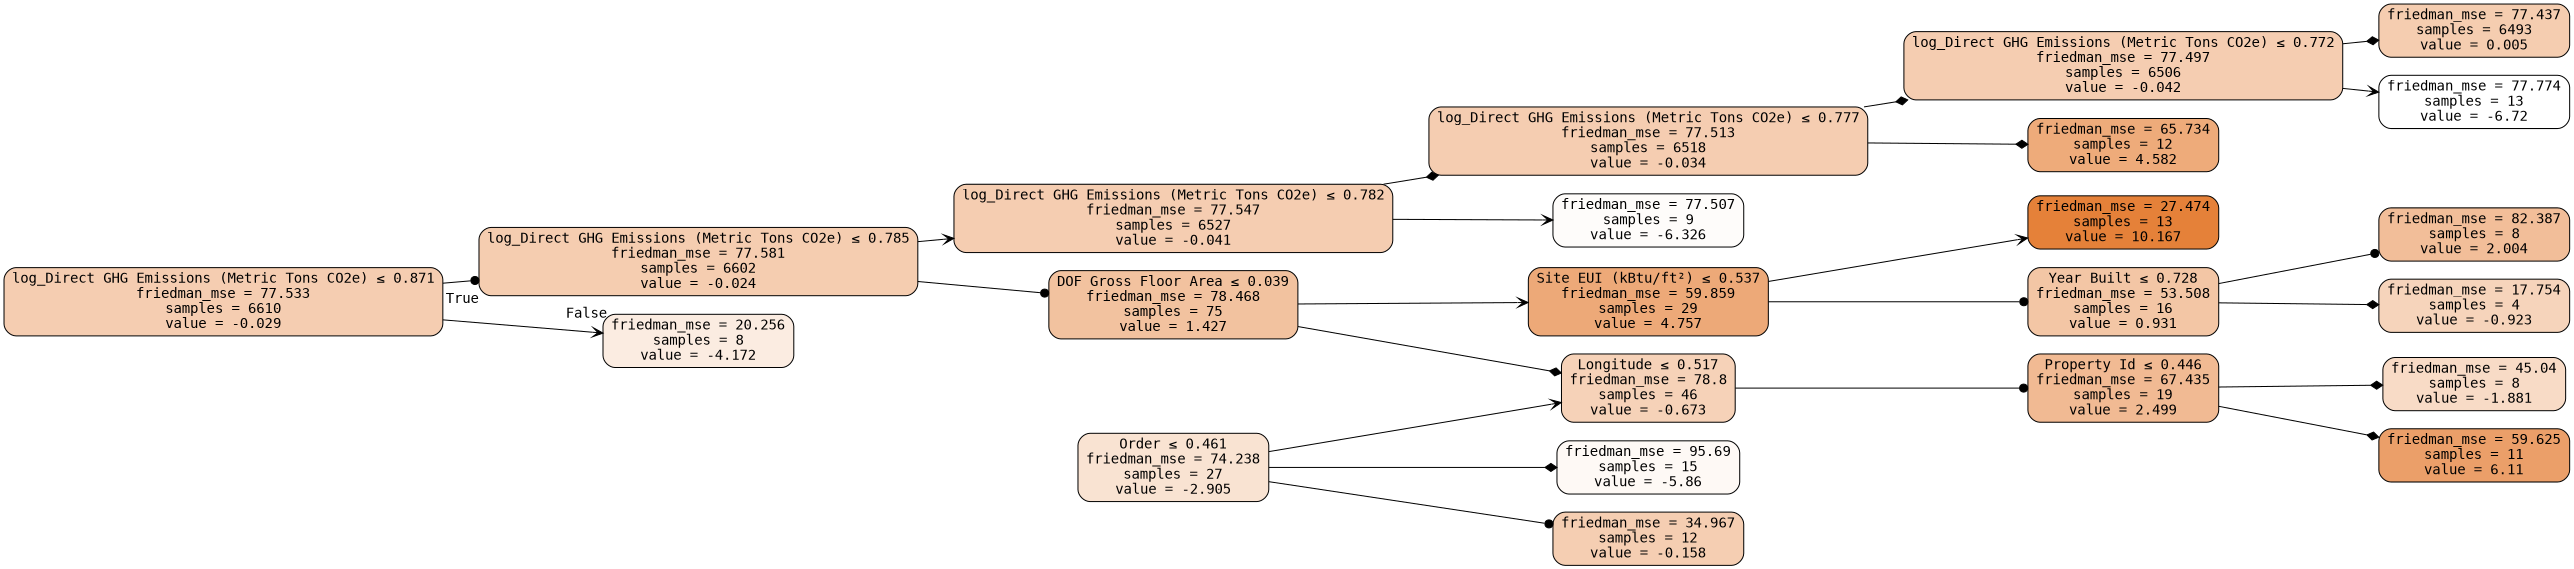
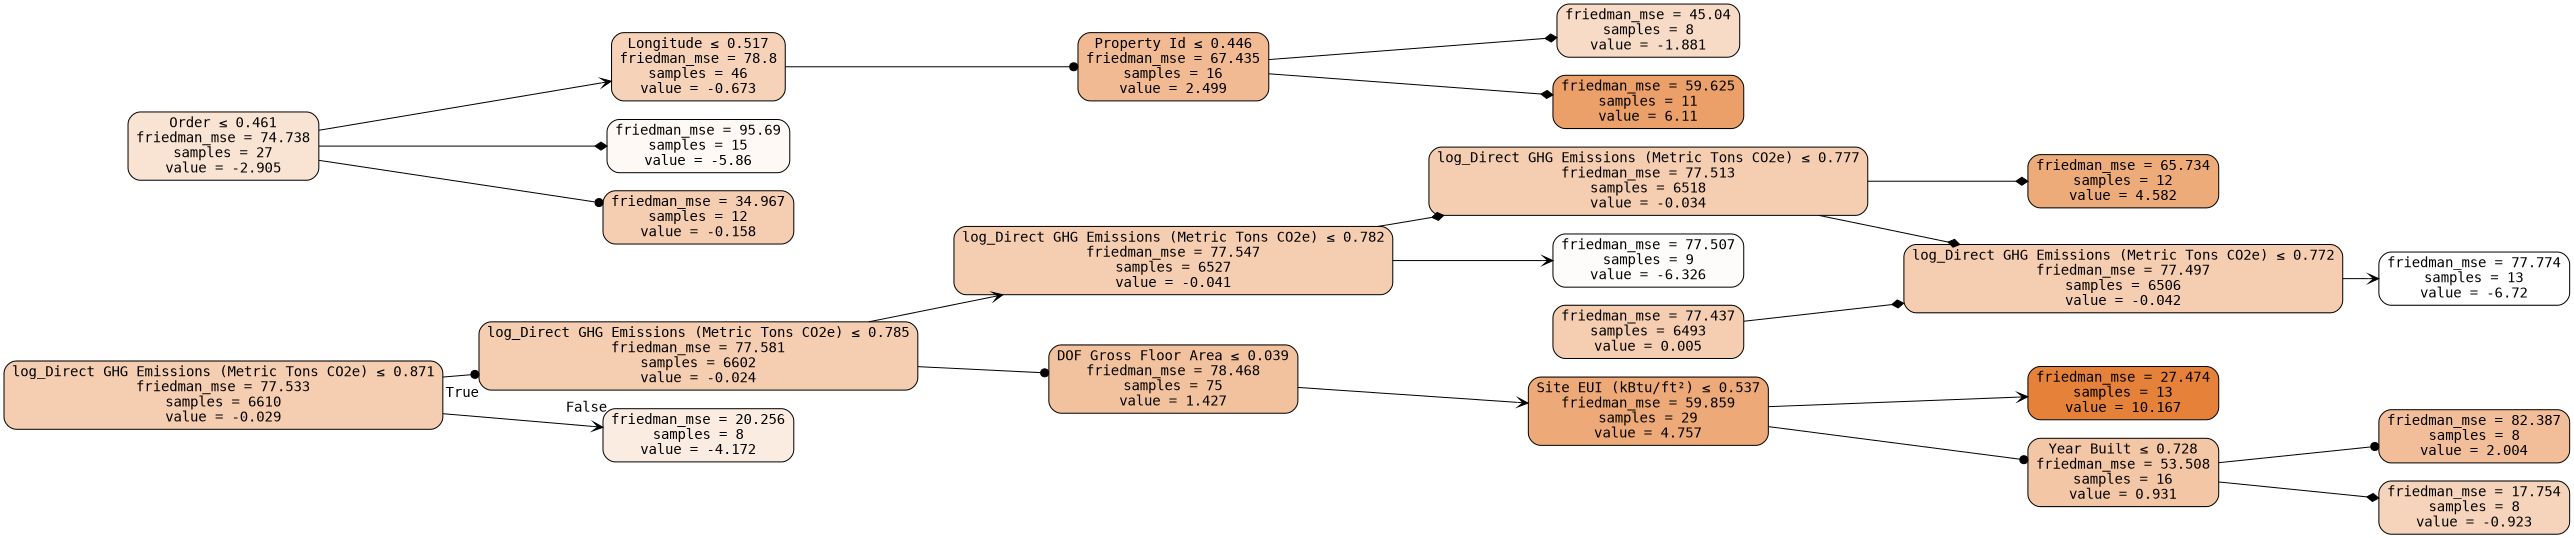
edge "log_Direct GHG Emissions (Metric Tons CO2e) ≤ 0.772" -> "friedman_mse = 77.437": reversed
node "friedman_mse = 17.754": text "samples = 4" -> "samples = 8"
edge "DOF Gross Floor Area ≤ 0.039" -> "Longitude ≤ 0.517": removed
node "Property Id ≤ 0.446": text "samples = 19" -> "samples = 16"
node "Order ≤ 0.461": text "friedman_mse = 74.238" -> "friedman_mse = 74.738"
